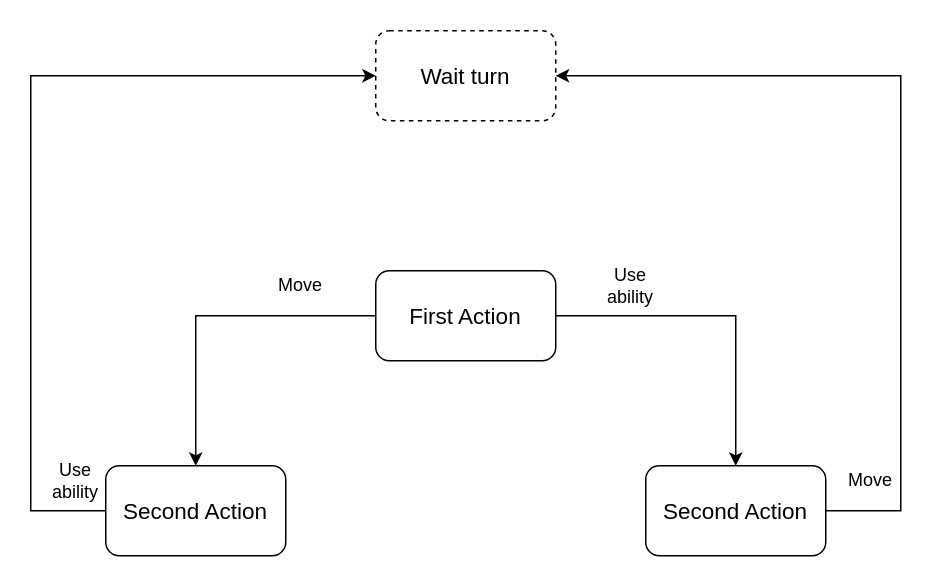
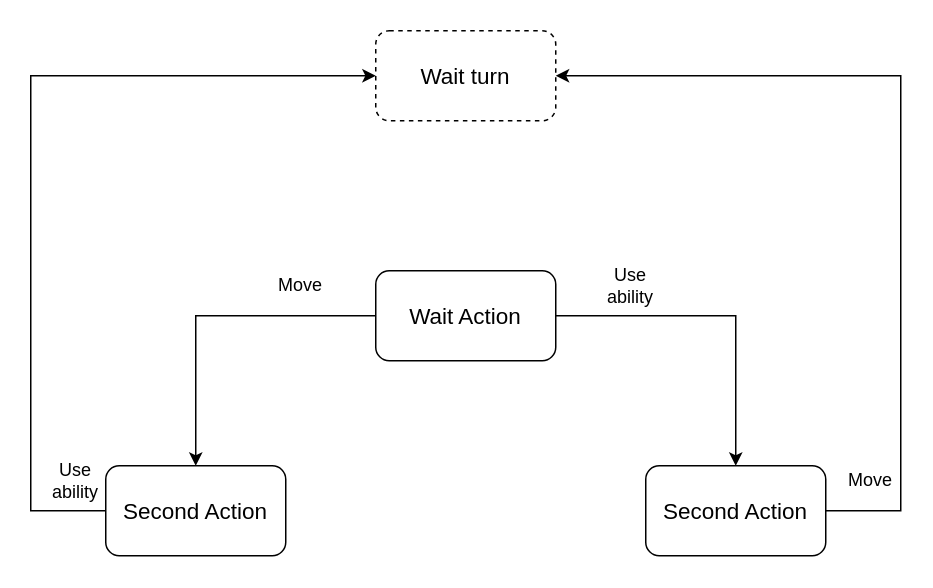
node "First Action": label "First Action" -> "Wait Action"
